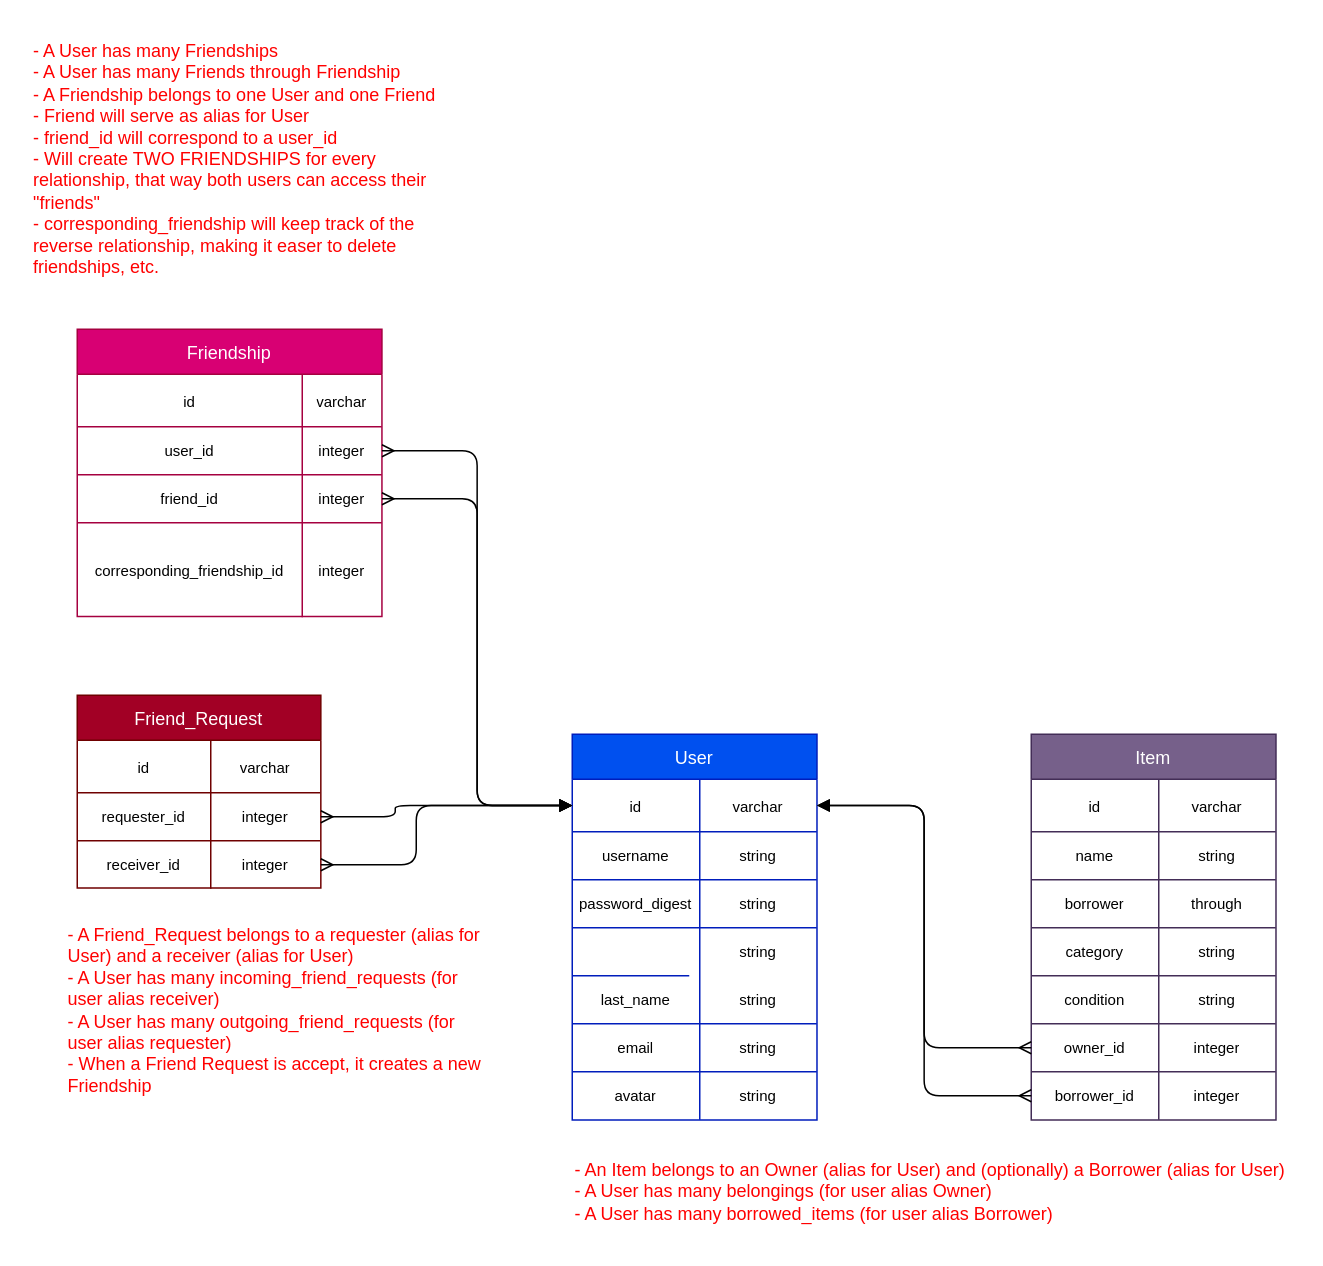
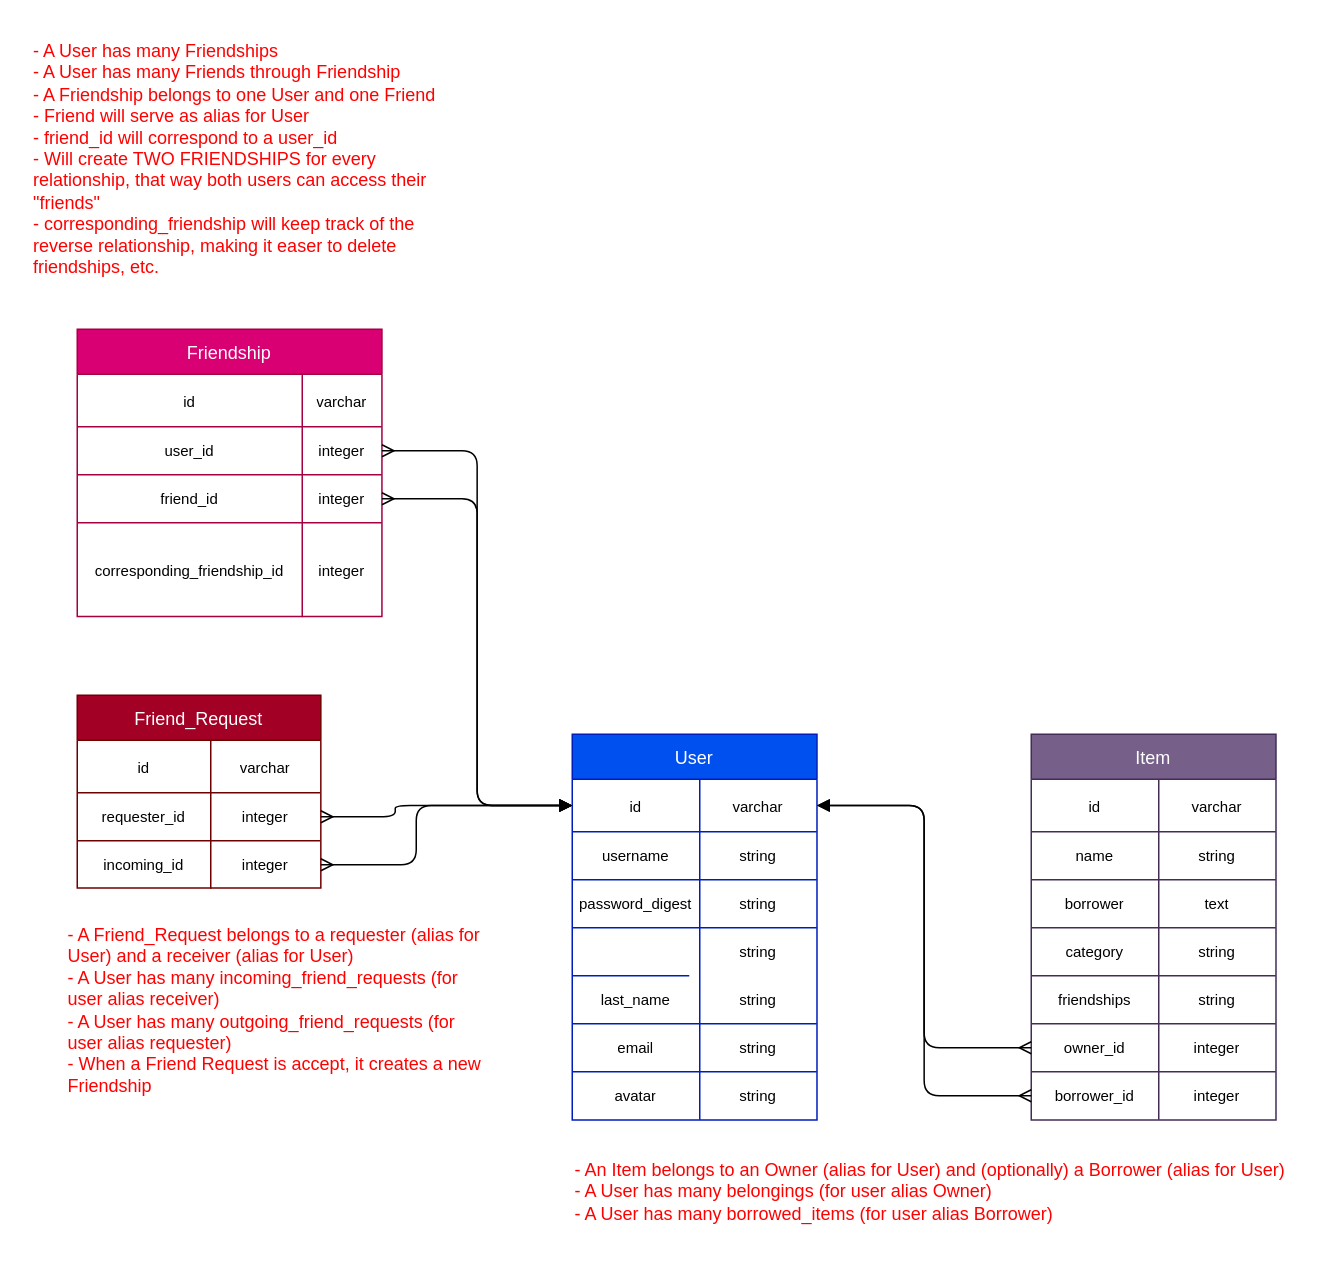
node "receiver_id": label "receiver_id" -> "incoming_id"
node "through": label "through" -> "text"
node "condition": label "condition" -> "friendships"
